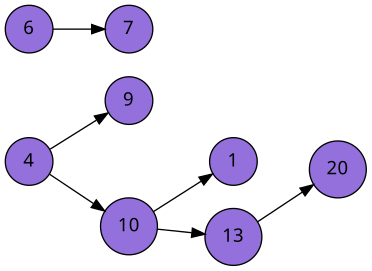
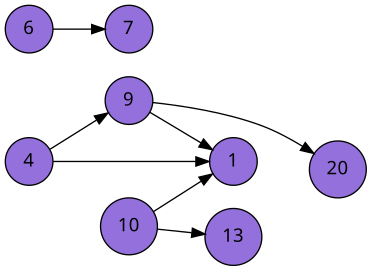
edge "9" -> "1": added
edge "4" -> "10": now "4" -> "1"
edge "13" -> "20": now "9" -> "20"
